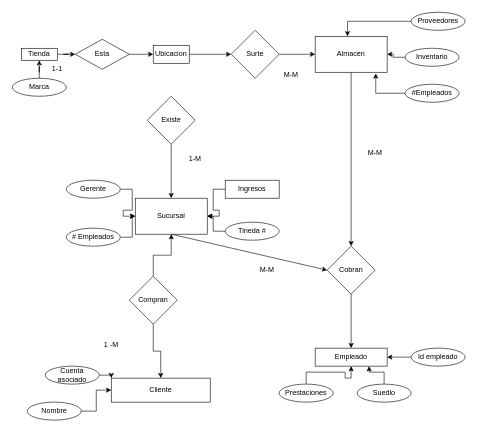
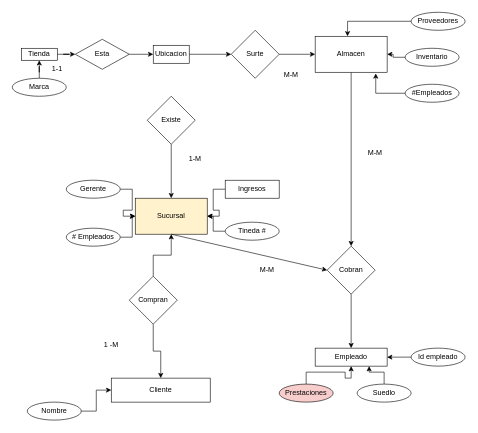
node "Sucursal": fillcolor #ffffff -> #fff2cc
node "Cuenta asociado": removed
edge "Cuenta asociado" -> "Cliente": removed
node "Prestaciones": fillcolor #ffffff -> #f8cecc
